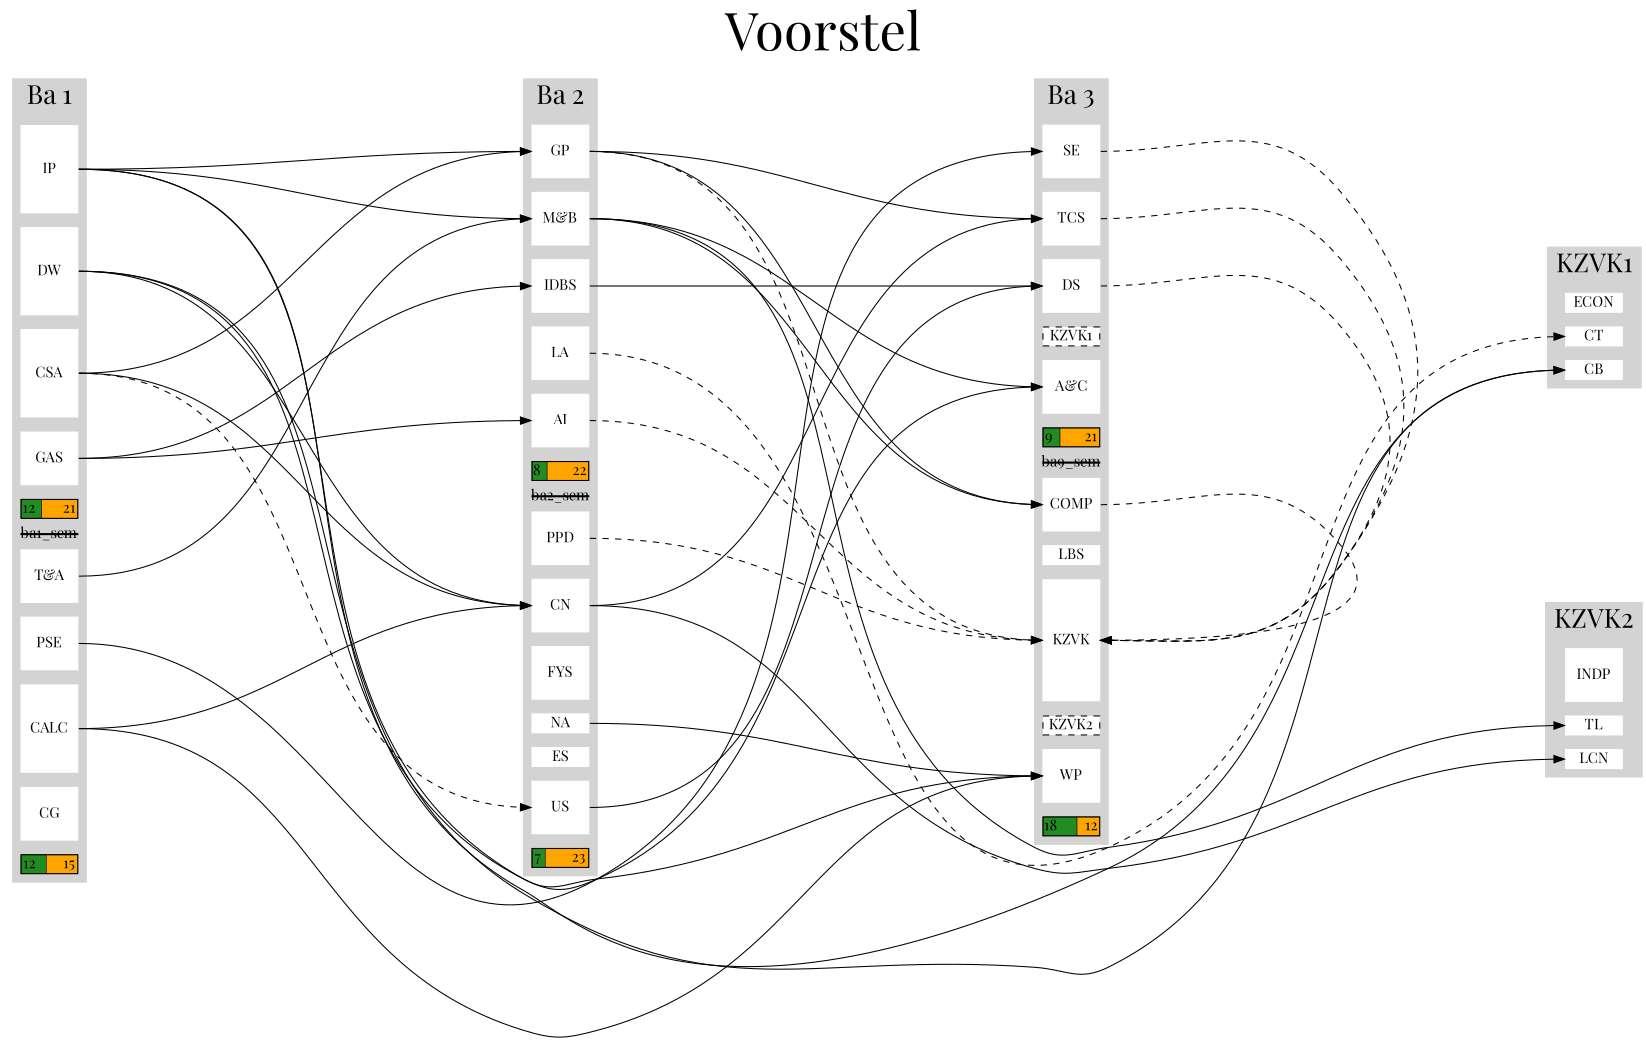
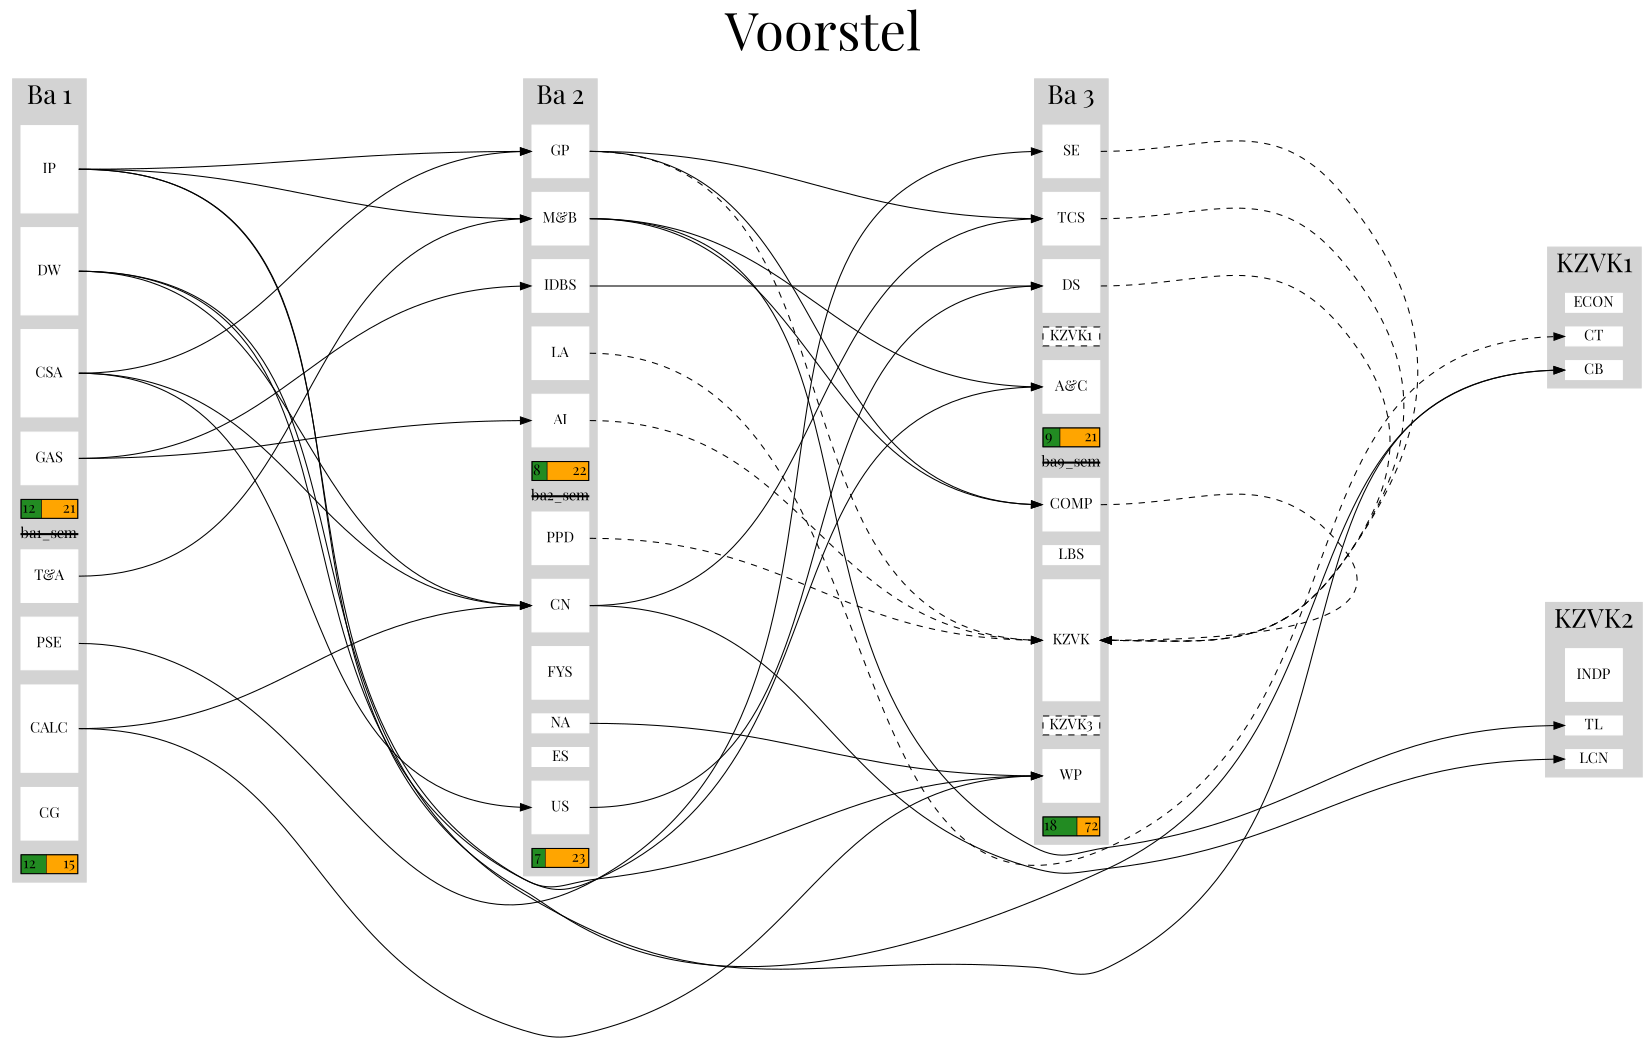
edge "CSA" -> "US": style dashed -> solid
node "KZVK2": label "KZVK2" -> "KZVK3"
node "18       12": label "18       12" -> "18       72"
